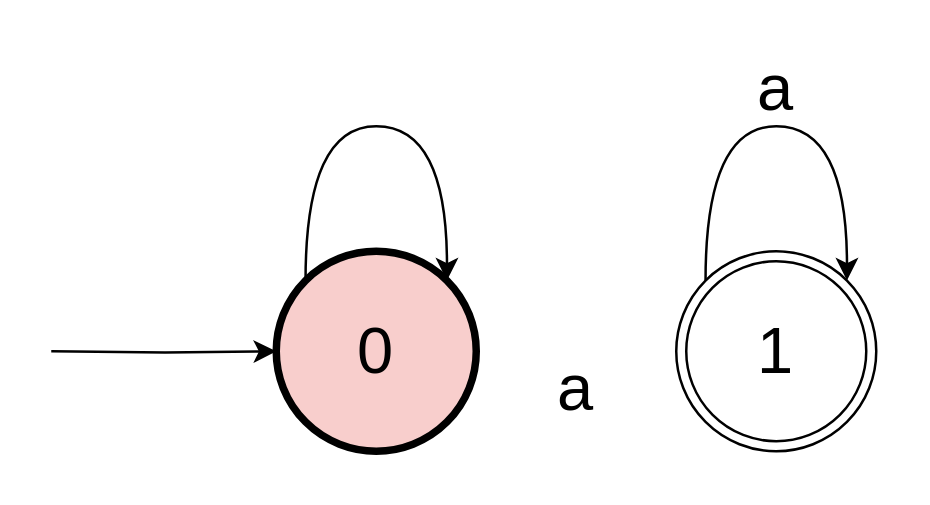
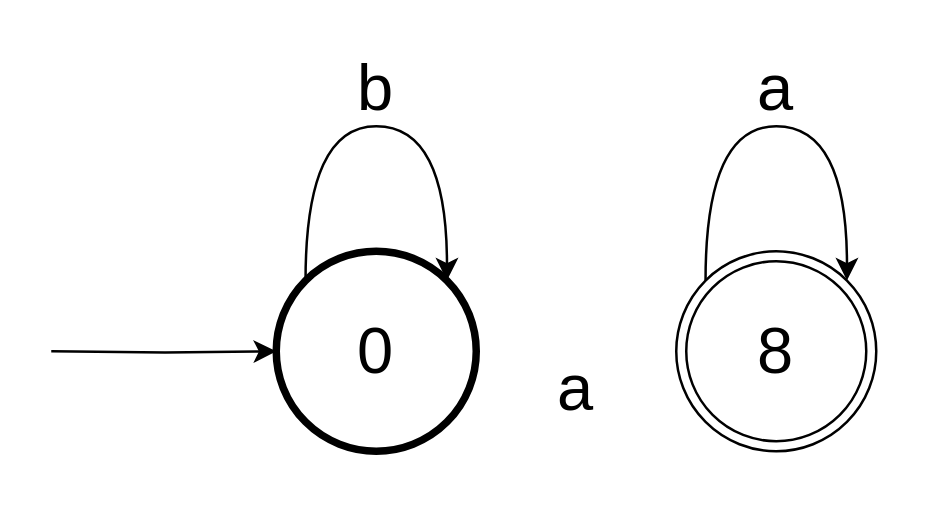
node "b": added
node "0": fillcolor #f8cecc -> #ffffff
node "1": label "1" -> "8"
